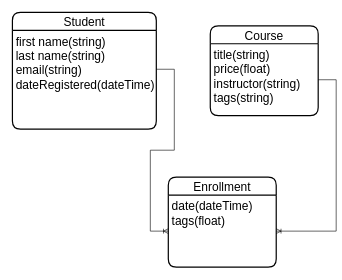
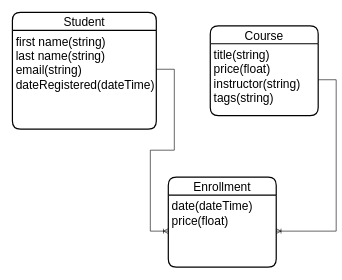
node "date(dateTime) tags(float)": label "date(dateTime) tags(float)" -> "date(dateTime) price(float)"
